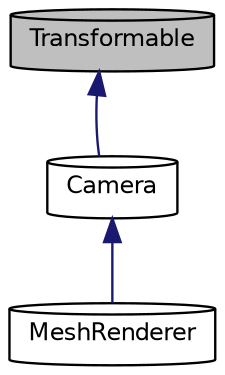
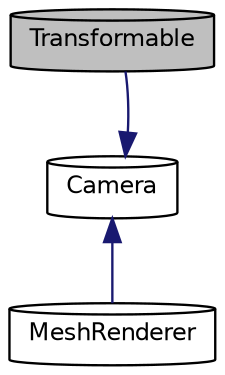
edge "Camera" -> "Transformable": reversed
